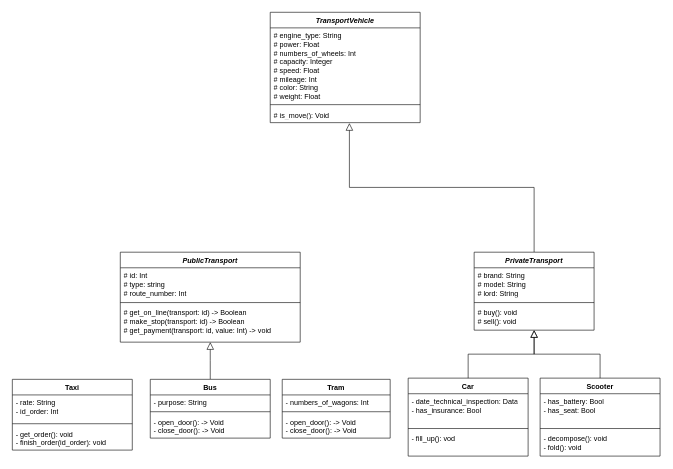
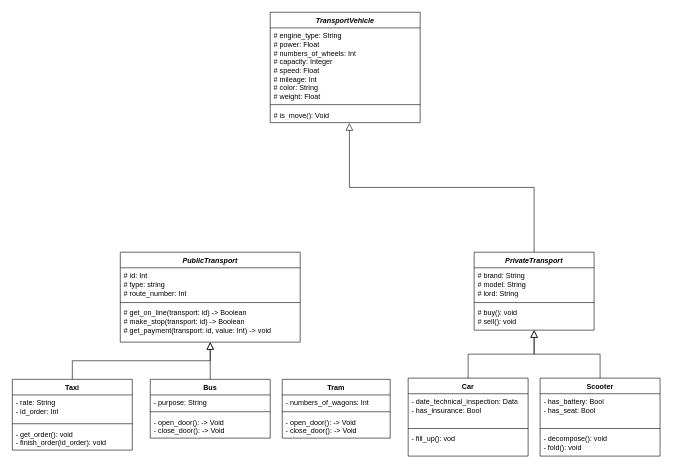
edge "Taxi" -> "PublicTransport": added
